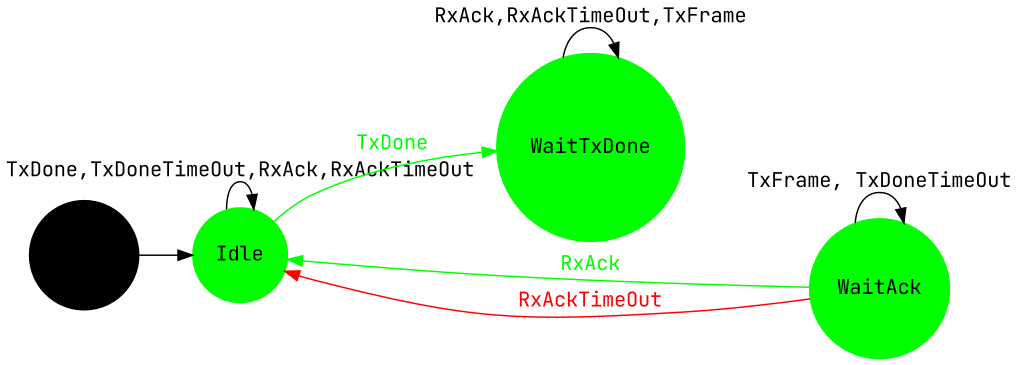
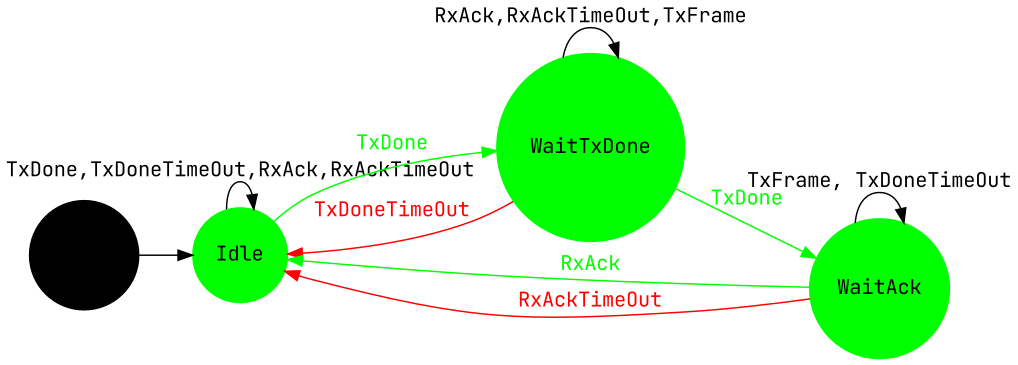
edge "WaitTxDone" -> "WaitAck": added, label "TxDone"
edge "WaitTxDone" -> "Idle": added, label "TxDoneTimeOut"
